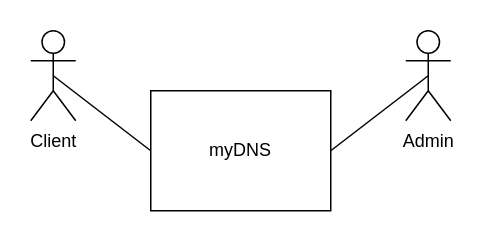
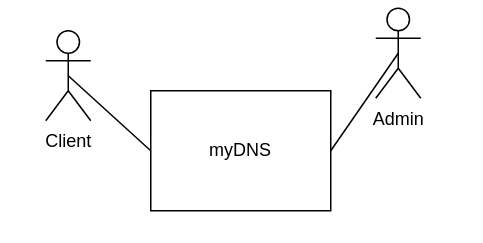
node "Client": moved (53, 76) -> (68, 76)
node "Admin": moved (428, 76) -> (398, 53)
